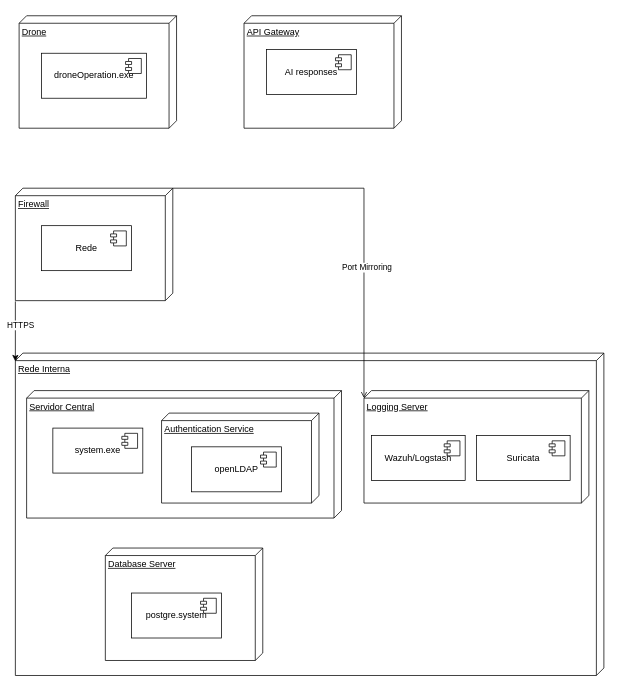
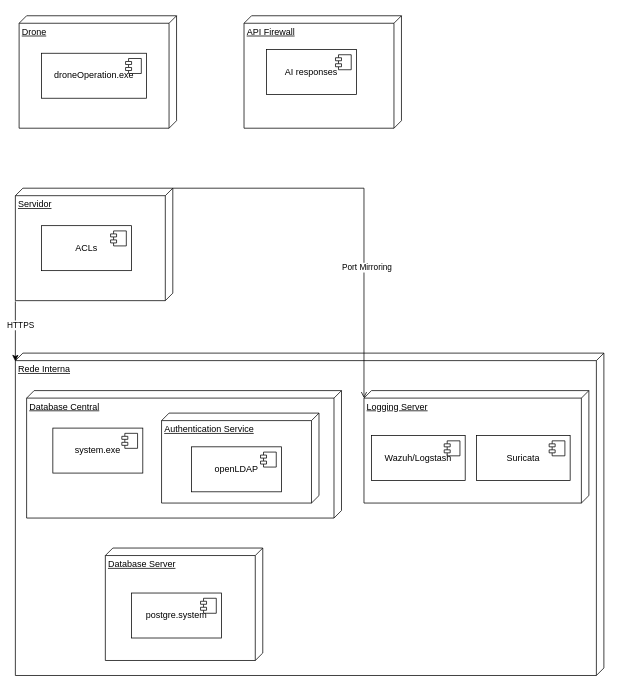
node "API Gateway": label "API Gateway" -> "API Firewall"
node "Firewall": label "Firewall" -> "Servidor"
node "Rede": label "Rede" -> "ACLs"
node "Servidor Central": label "Servidor Central" -> "Database Central"
